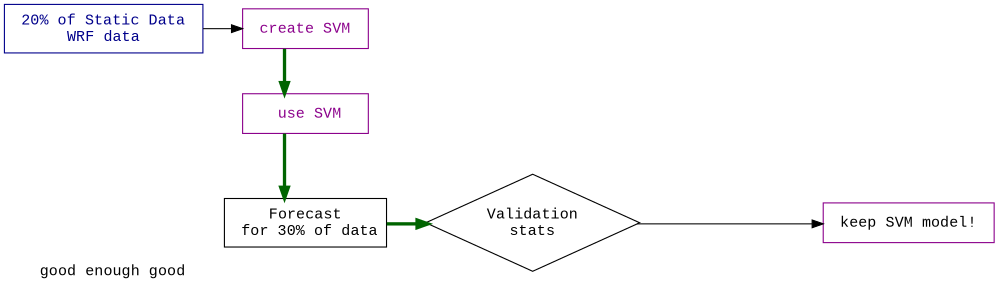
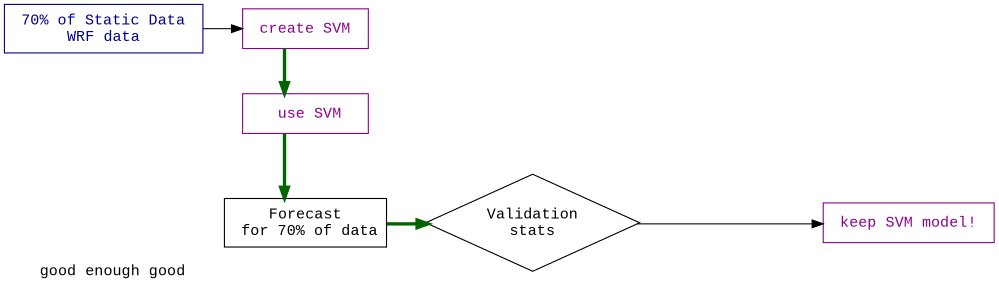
node "20% of Static Data WRF data": label "20% of Static Data WRF data" -> "70% of Static Data WRF data"
node "Forecast for 30% of data": label "Forecast for 30% of data" -> "Forecast for 70% of data"
node "keep SVM model!": fontcolor black -> darkmagenta
